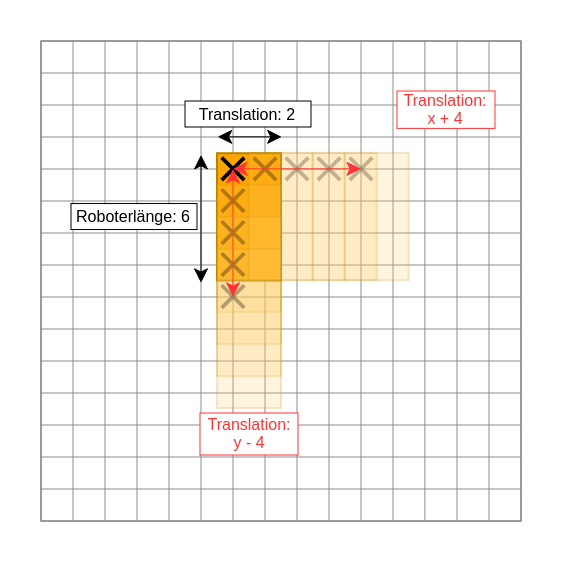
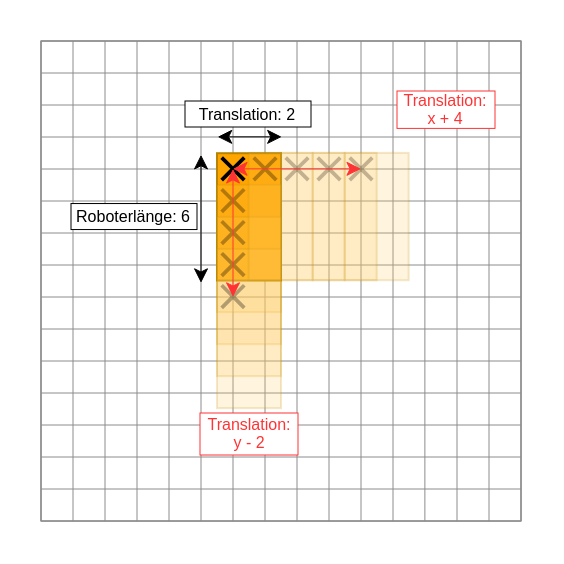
node "Translation: y - 4": label "Translation: y - 4" -> "Translation: y - 2"
